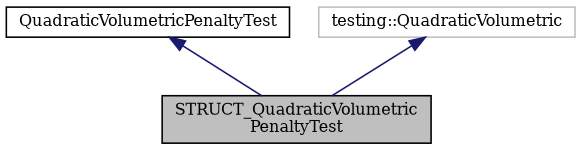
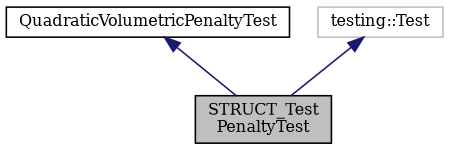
node "testing::QuadraticVolumetric": label "testing::QuadraticVolumetric" -> "testing::Test"
node "STRUCT_QuadraticVolumetric PenaltyTest": label "STRUCT_QuadraticVolumetric PenaltyTest" -> "STRUCT_Test PenaltyTest"
